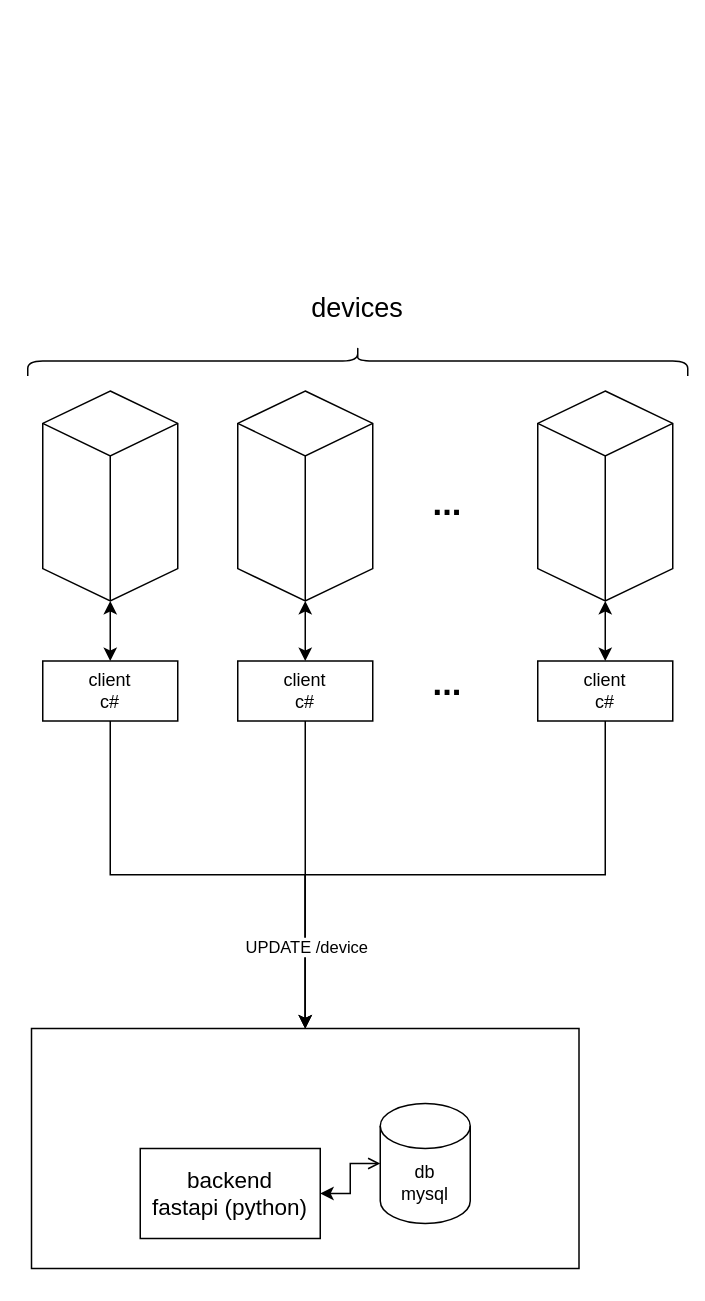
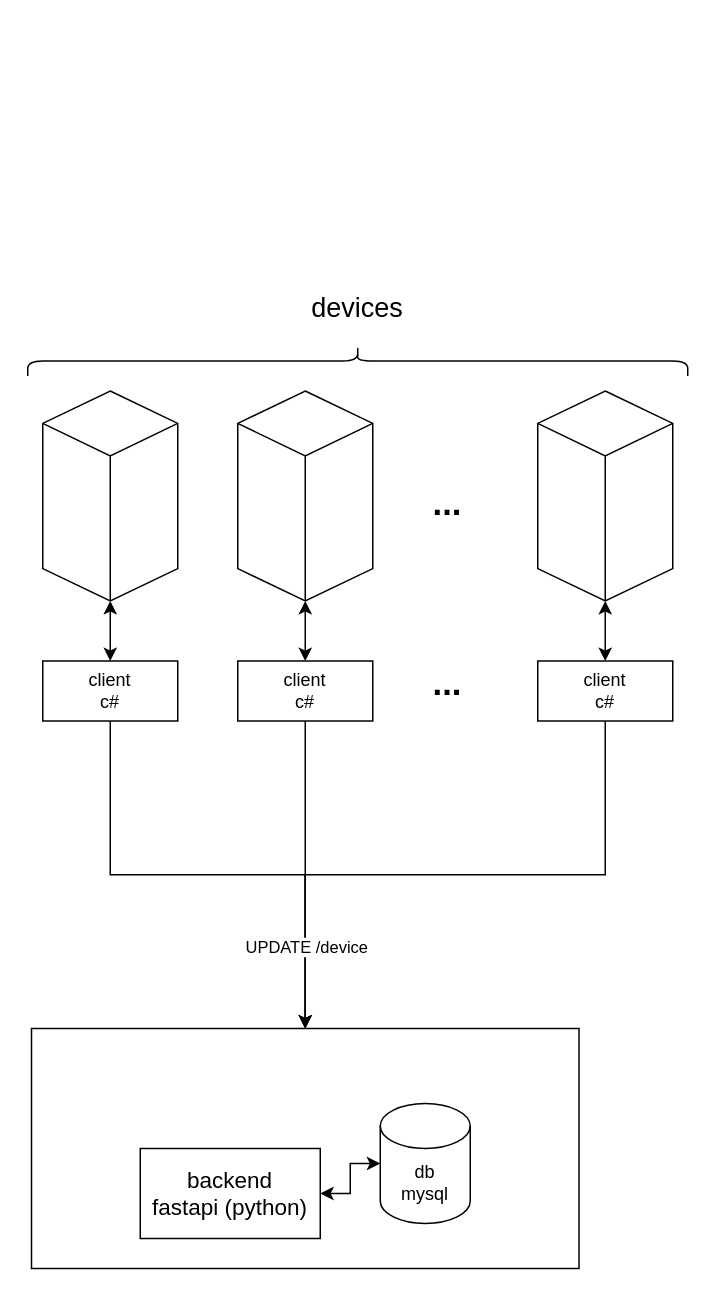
edge "db mysql" -- "backend fastapi (python)": arrowhead open -> classic
